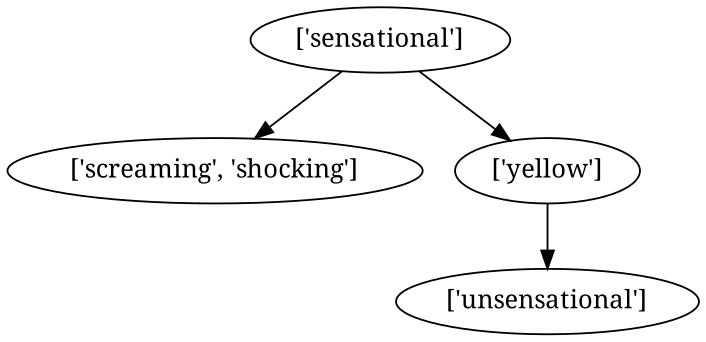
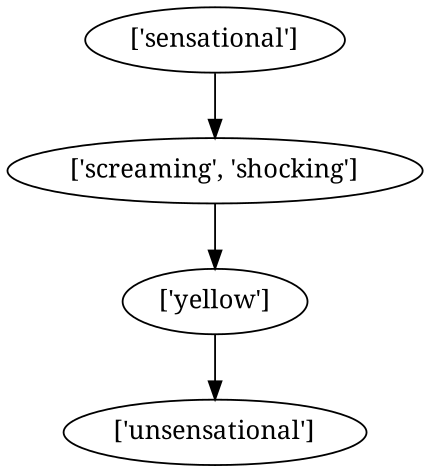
edge "['sensational']" -> "['yellow']": now "['screaming', 'shocking']" -> "['yellow']"
